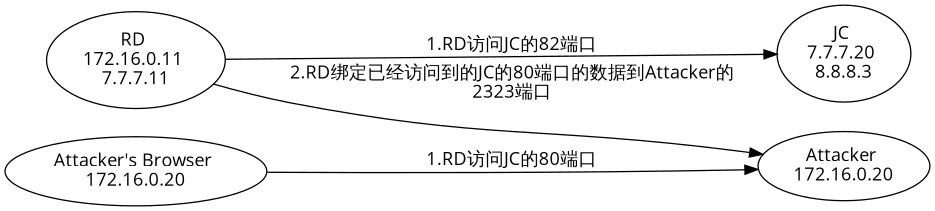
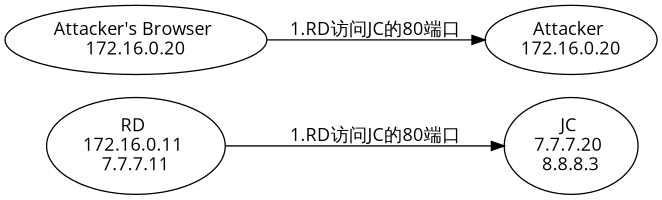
edge "RD 172.16.0.11 7.7.7.11" -> "JC 7.7.7.20 8.8.8.3": label "1.RD访问JC的82端口" -> "1.RD访问JC的80端口"
edge "RD 172.16.0.11 7.7.7.11" -> "Attacker 172.16.0.20": removed, label "2.RD绑定已经访问到的JC的80端口的数据到Attacker的 2323端口"
